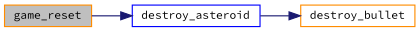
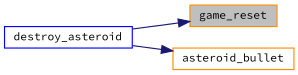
edge "game_reset" -> "destroy_asteroid": reversed
node "destroy_bullet": label "destroy_bullet" -> "asteroid_bullet"
